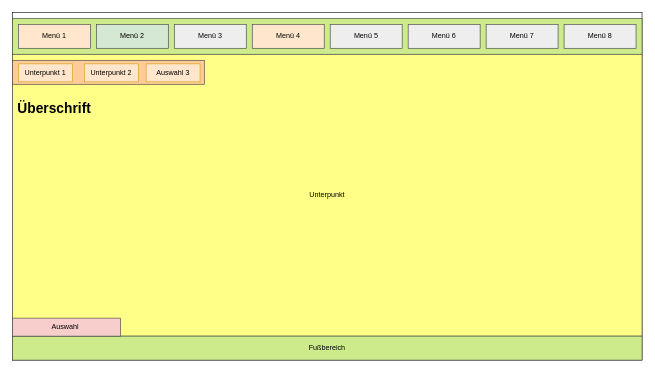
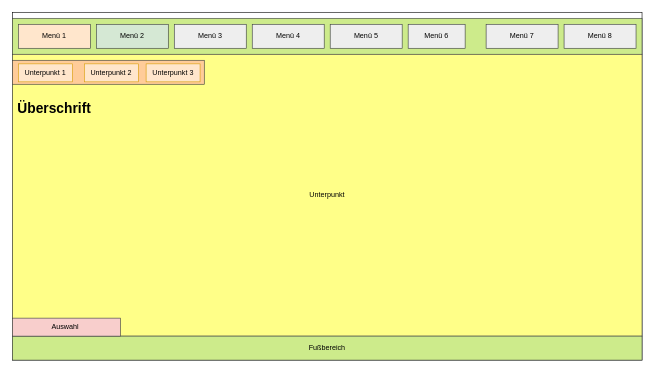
node "Menü 4": fillcolor #ffe6cc -> #eeeeee
node "Menü 6": size 72x24 -> 57x24
node "Auswahl 3": label "Auswahl 3" -> "Unterpunkt 3"
